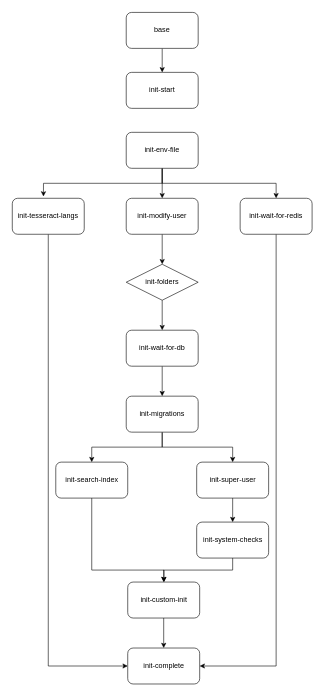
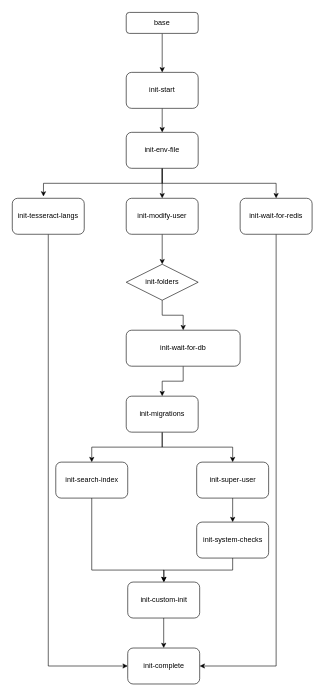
node "base": size 72x36 -> 72x21
edge "init-start" -> "init-env-file": added
node "init-wait-for-db": size 72x36 -> 114x36
